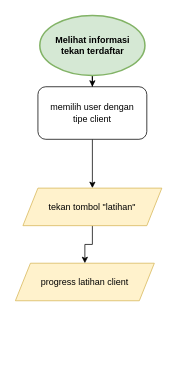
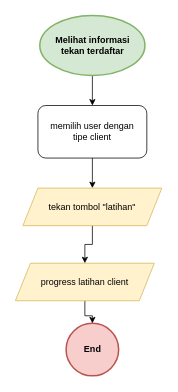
node "memilih user dengan tipe client": moved (92, 113) -> (92, 132)
edge "progress latihan client" -> "End": added
node "End": added
